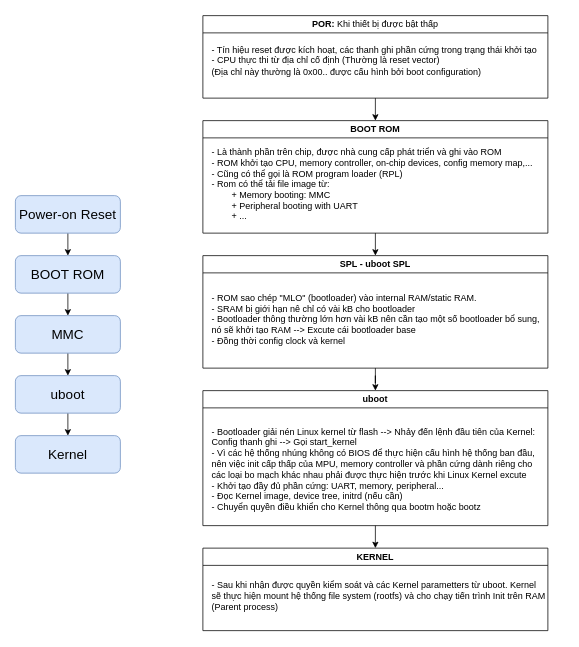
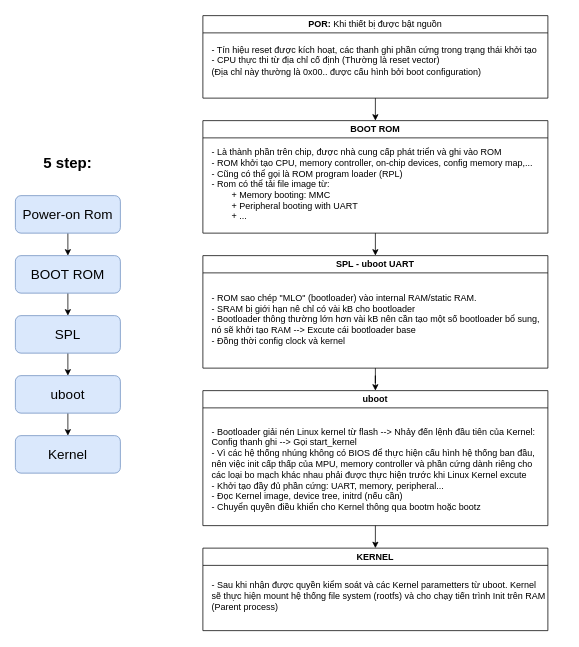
node "POR: Khi thiết bị được bật thấp": label "POR: Khi thiết bị được bật thấp" -> "POR: Khi thiết bị được bật nguồn"
node "5 step:": added
node "Power-on Reset": label "Power-on Reset" -> "Power-on Rom"
node "SPL - uboot SPL": label "SPL - uboot SPL" -> "SPL - uboot UART"
node "MMC": label "MMC" -> "SPL"
